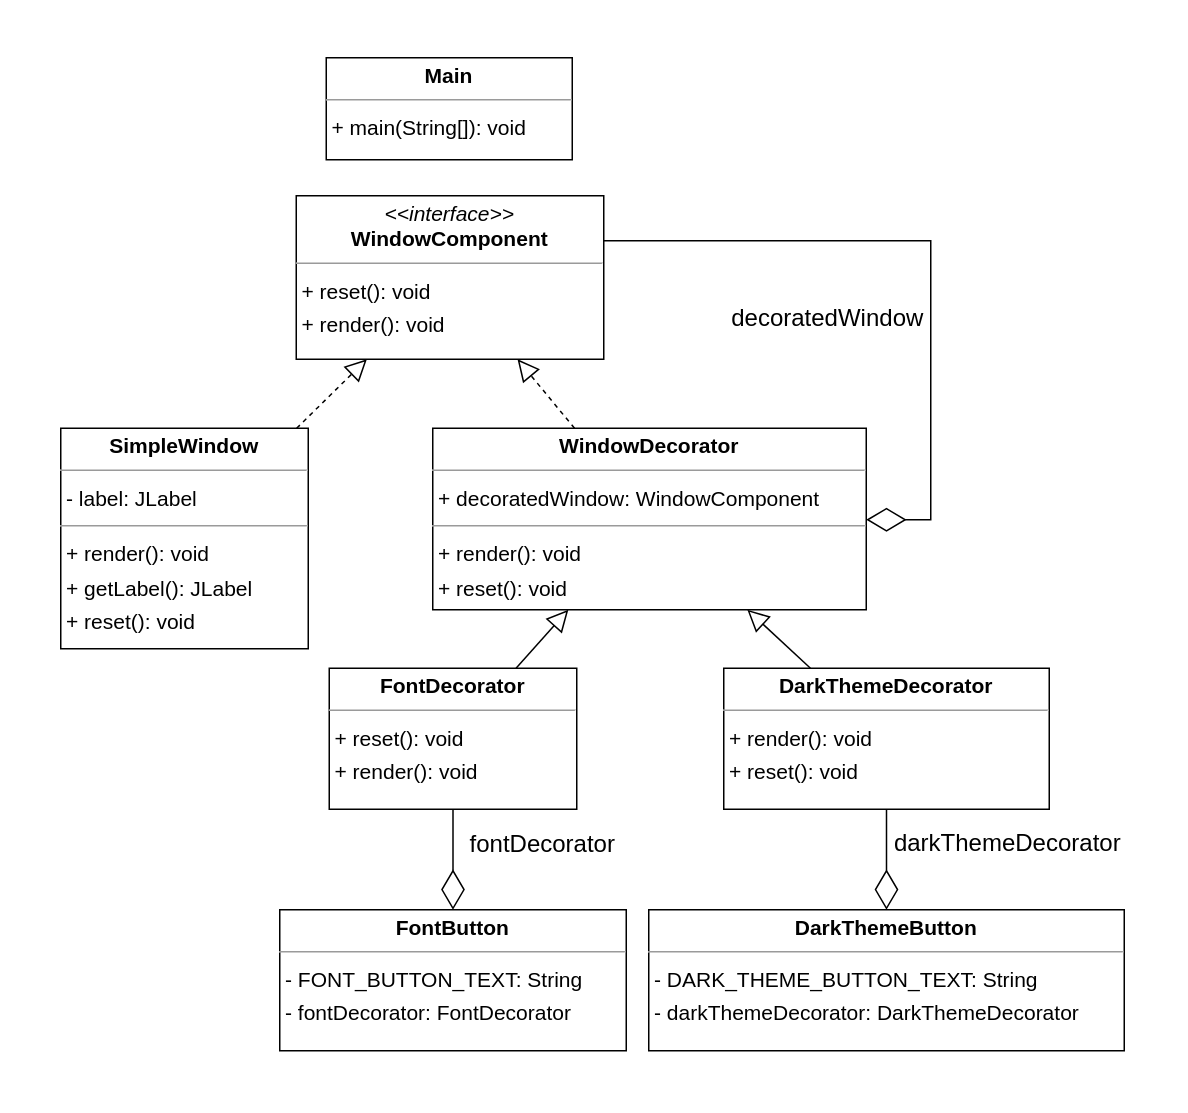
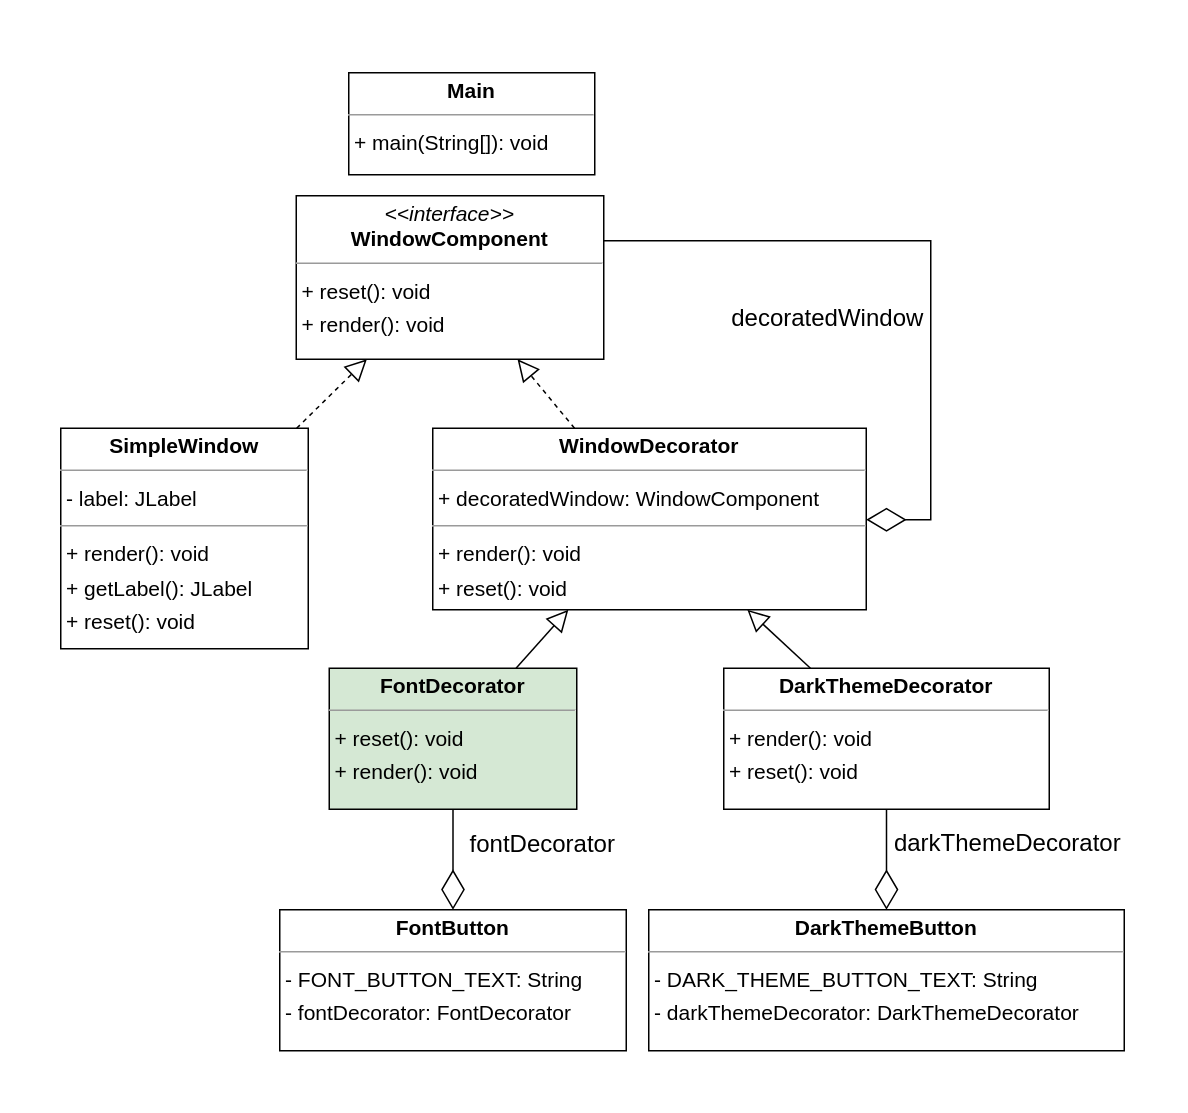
node "Main + main(String[]): void": moved (449, 109) -> (472, 124)
node "FontDecorator + reset(): void + render(): void": fillcolor #ffffff -> #d5e8d4
